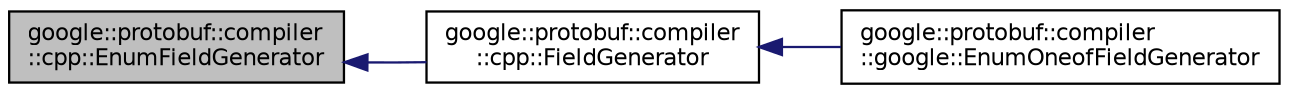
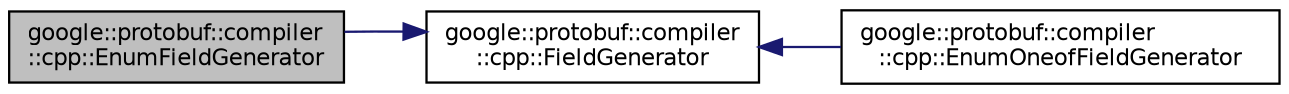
node "google::protobuf::compiler ::google::EnumOneofFieldGenerator": label "google::protobuf::compiler ::google::EnumOneofFieldGenerator" -> "google::protobuf::compiler ::cpp::EnumOneofFieldGenerator"
edge "google::protobuf::compiler ::cpp::FieldGenerator" -> "google::protobuf::compiler ::cpp::EnumFieldGenerator": reversed
